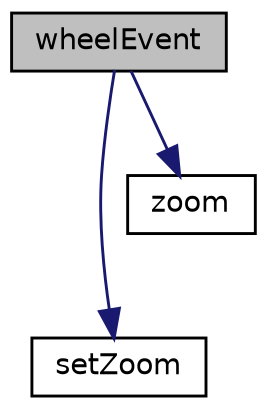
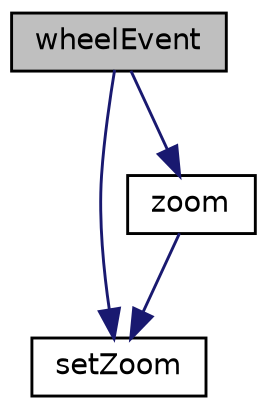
edge "zoom" -> "setZoom": added
